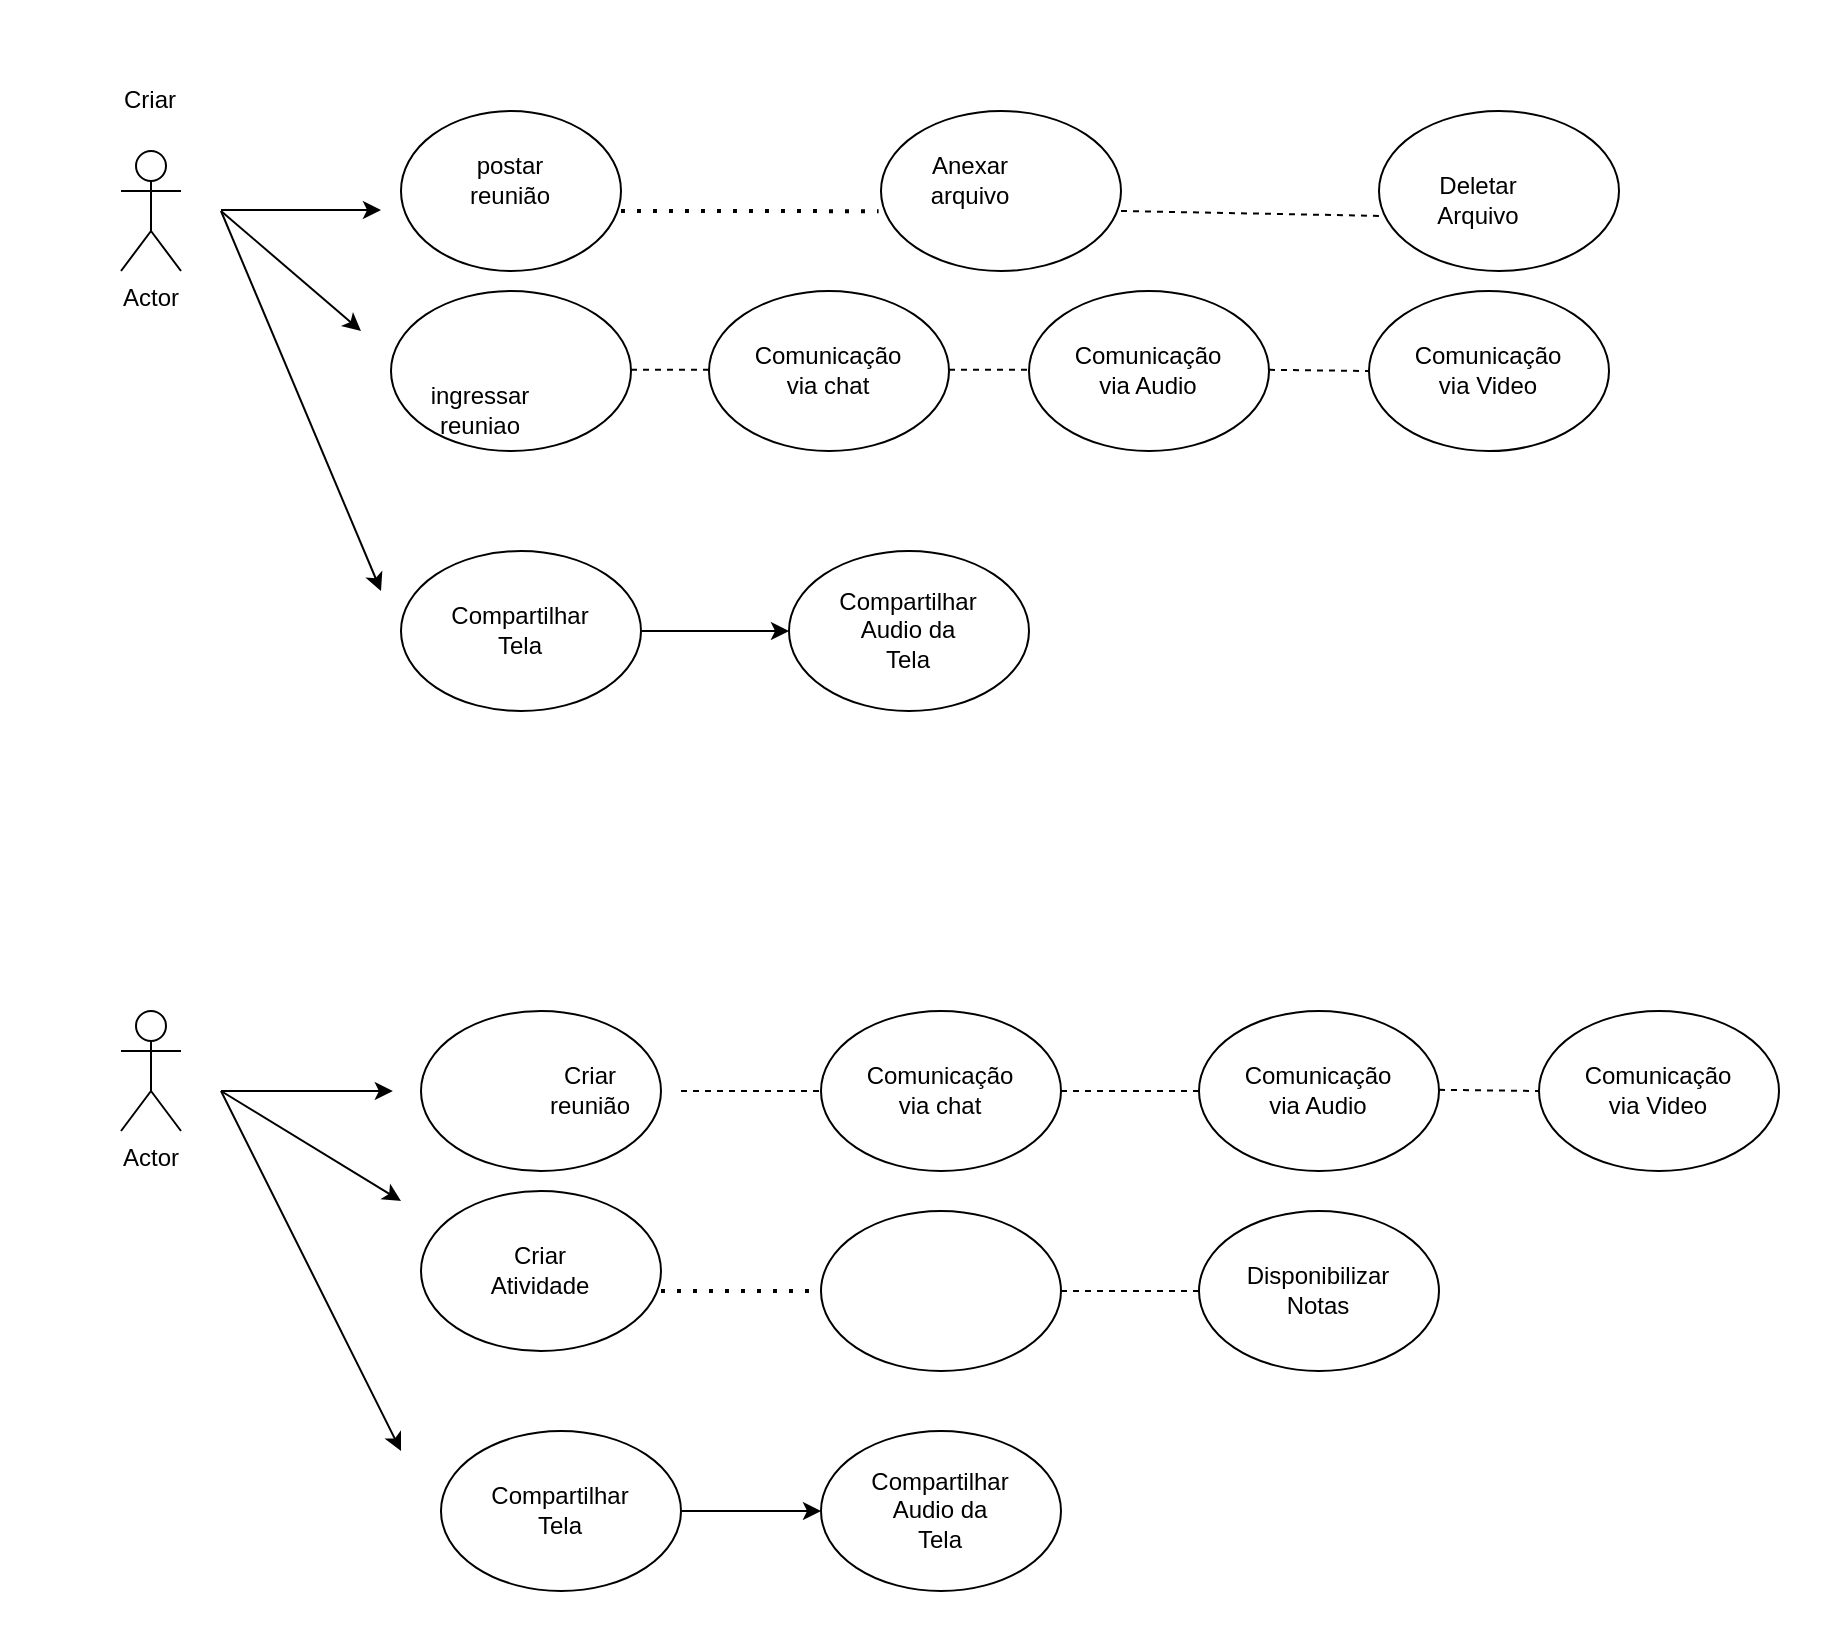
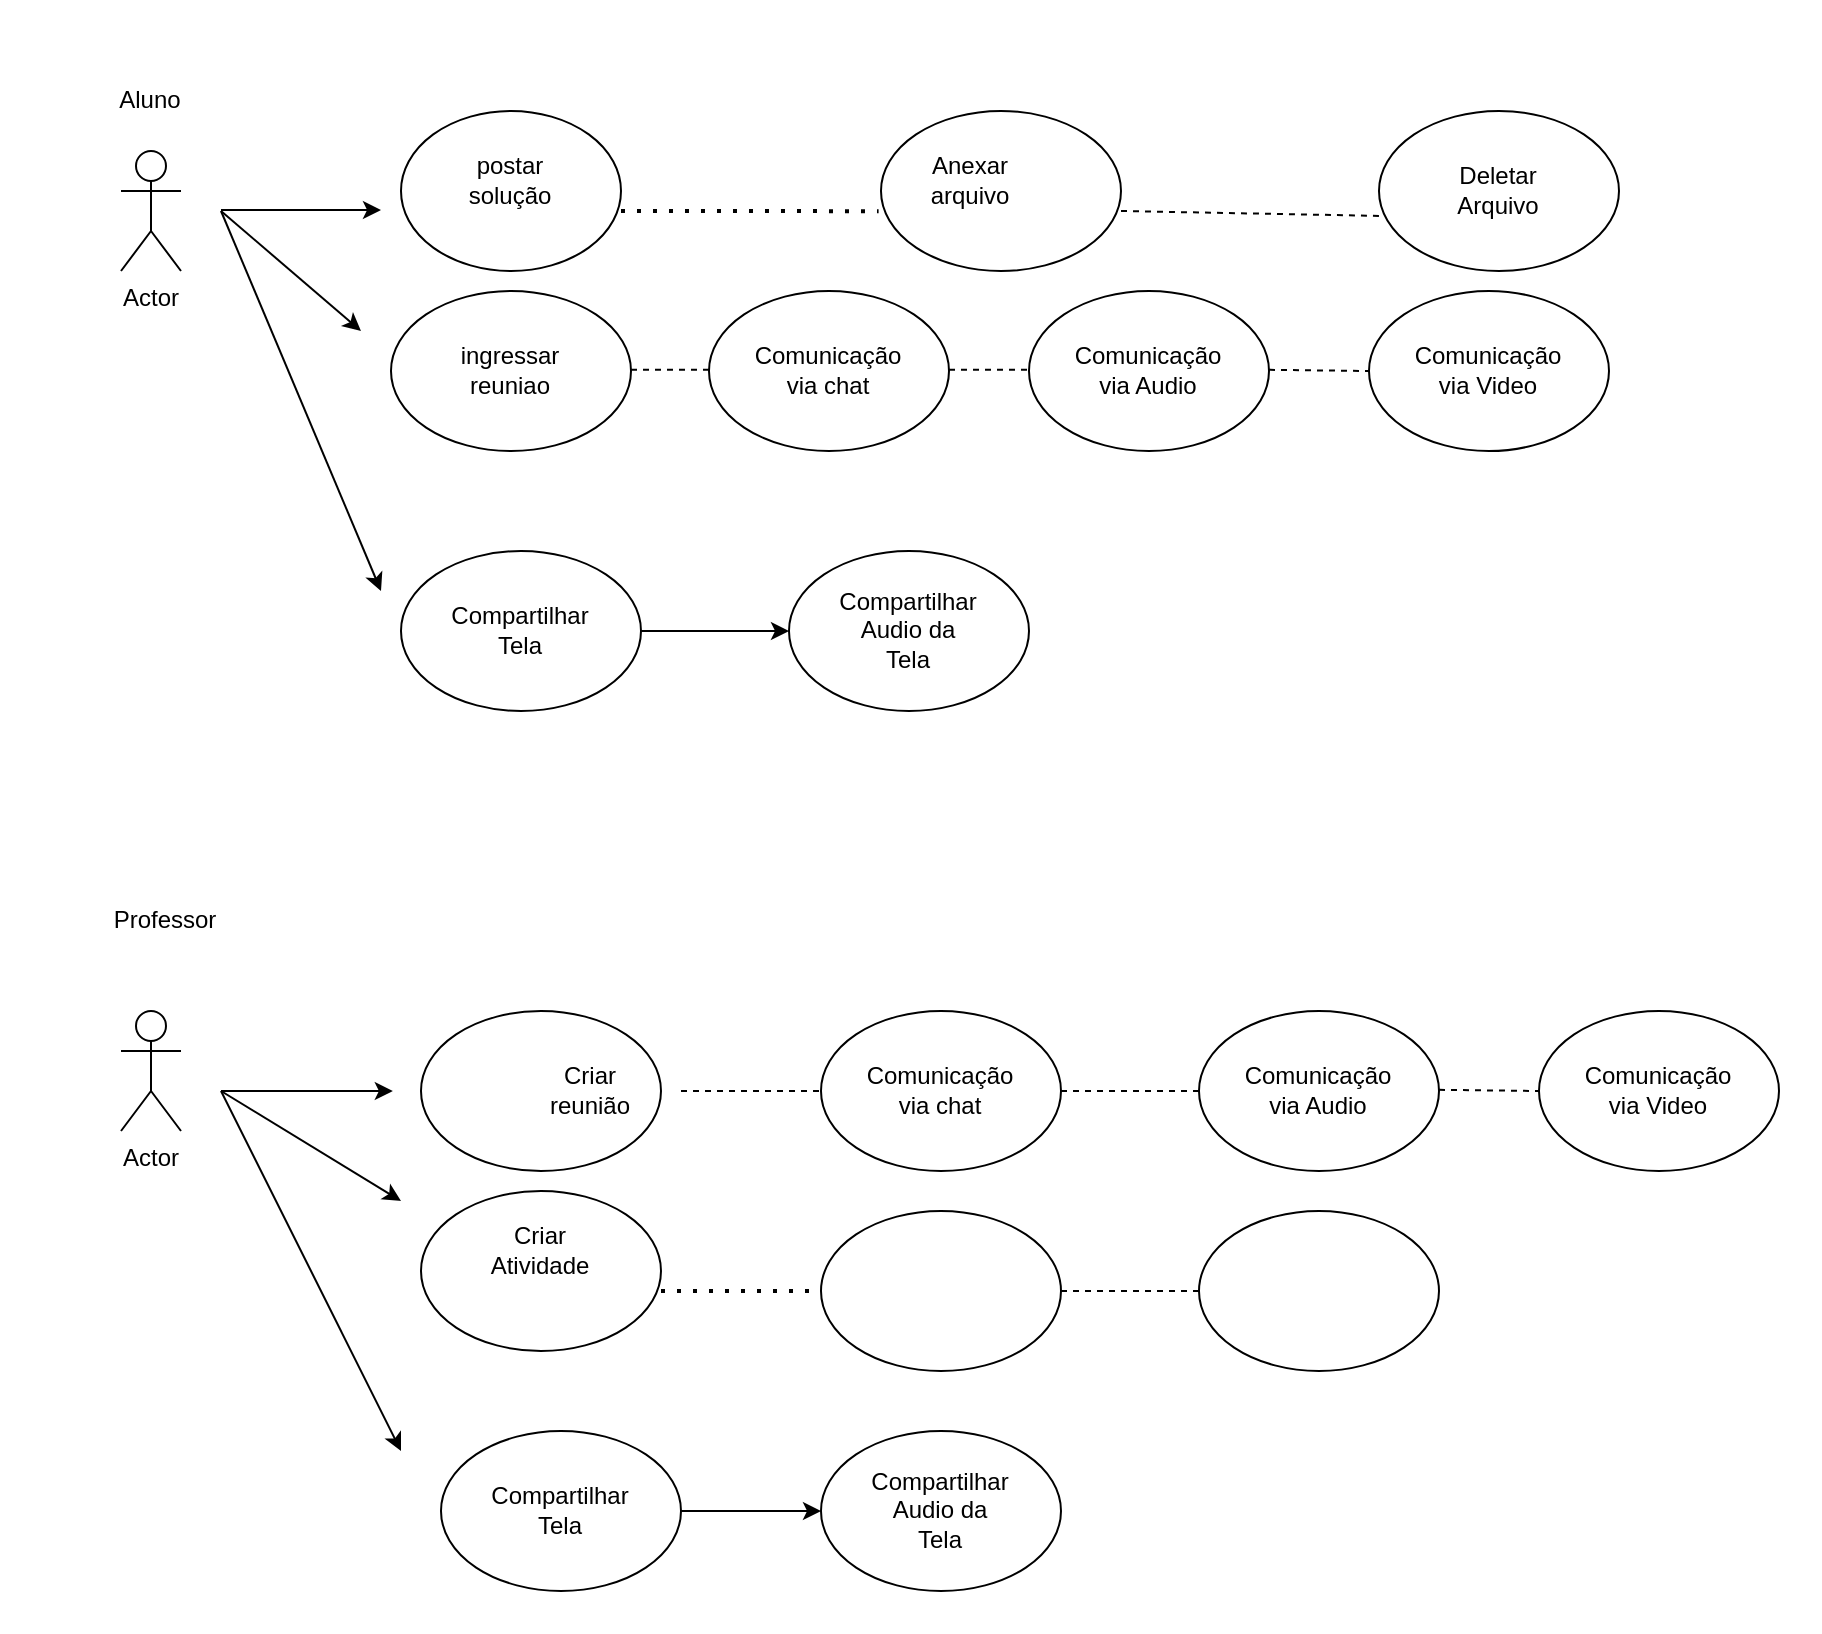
node "Criar": label "Criar" -> "Aluno"
node "postar reunião": label "postar reunião" -> "postar solução"
node "Deletar Arquivo": moved (1479, 201) -> (1499, 191)
node "ingressar reuniao": moved (481, 411) -> (511, 371)
node "Professor": added
node "Criar Atividade": moved (541, 1271) -> (541, 1251)
node "Disponibilizar Notas": removed
